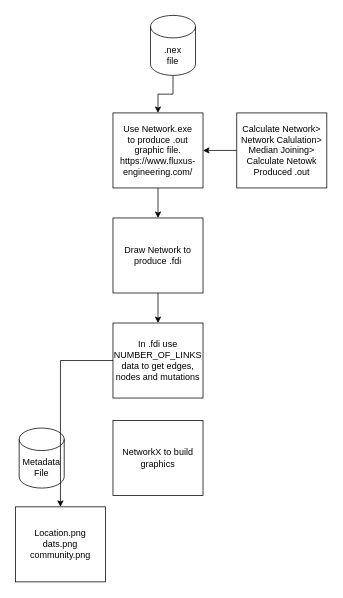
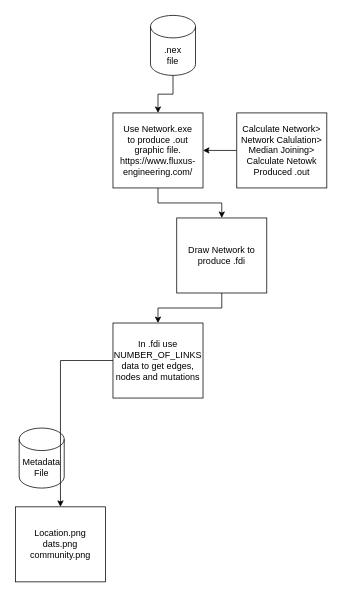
node "Draw Network to produce .fdi": moved (158, 255) -> (222, 255)
node "NetworkX to build graphics": removed
